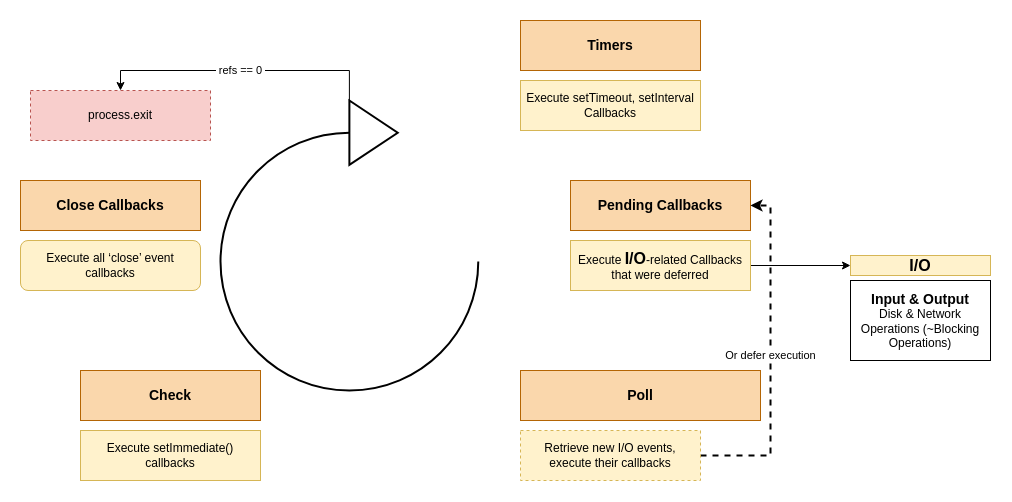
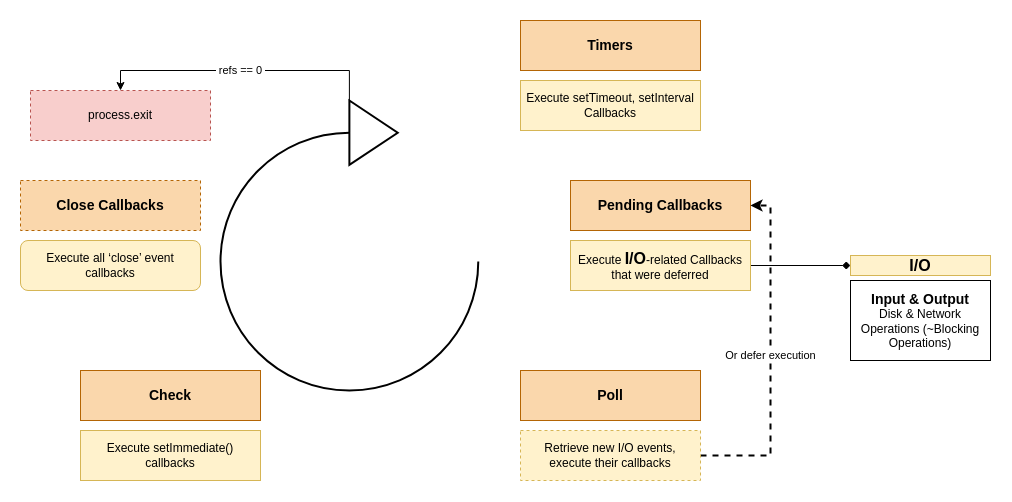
node "Close Callbacks": style solid -> dashed
edge "Execute I/O-related Callbacks that were deferred" -> "I/O": arrowhead classic -> diamond
node "Poll": size 240x50 -> 180x50
